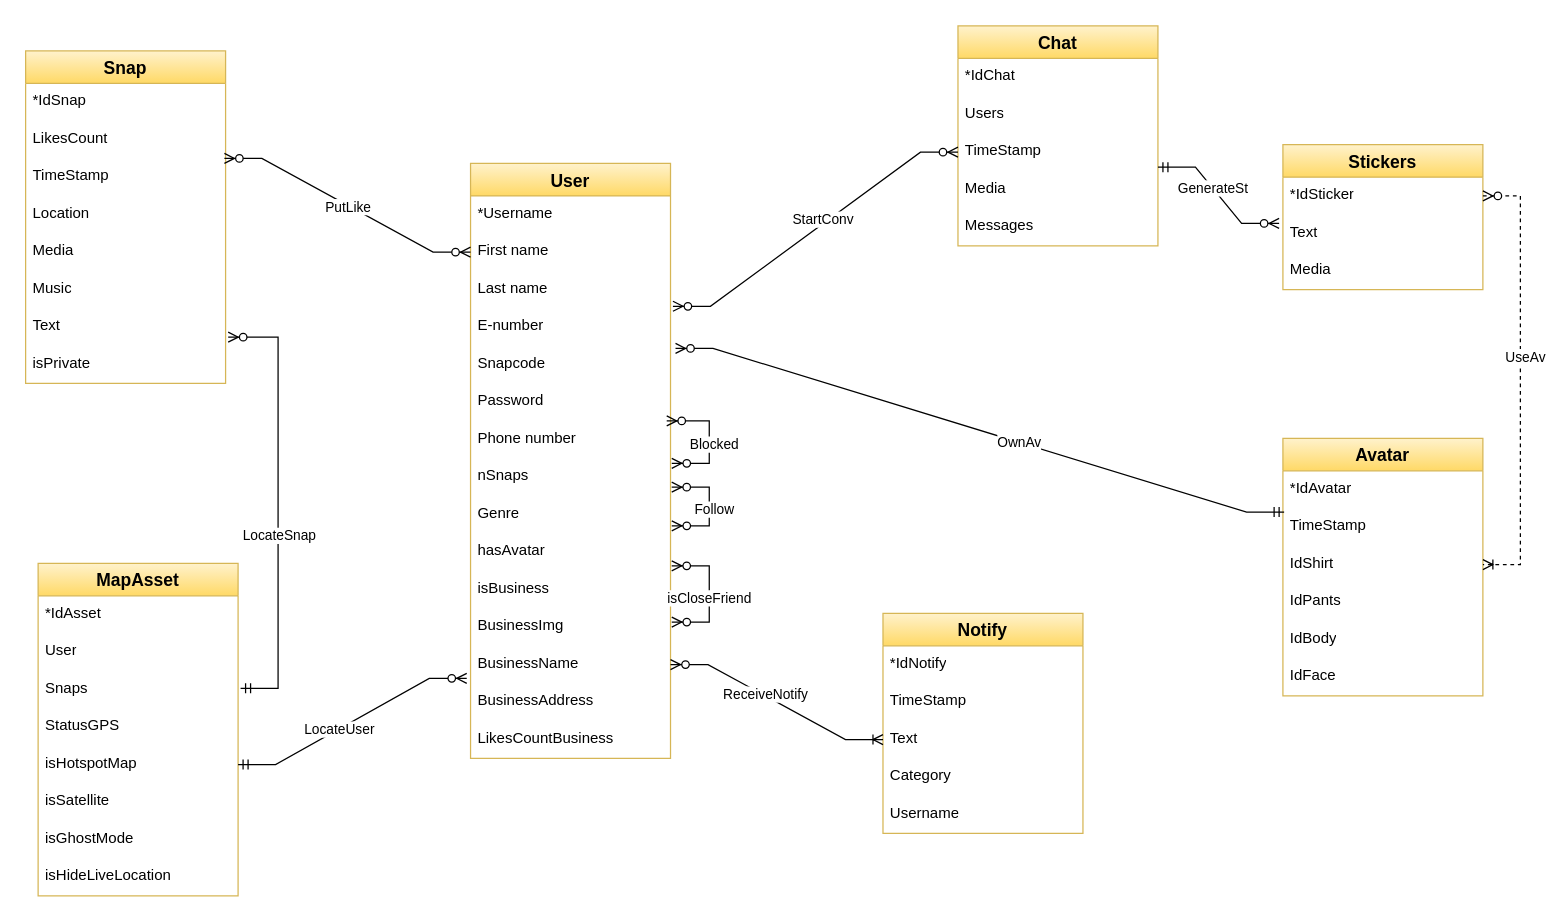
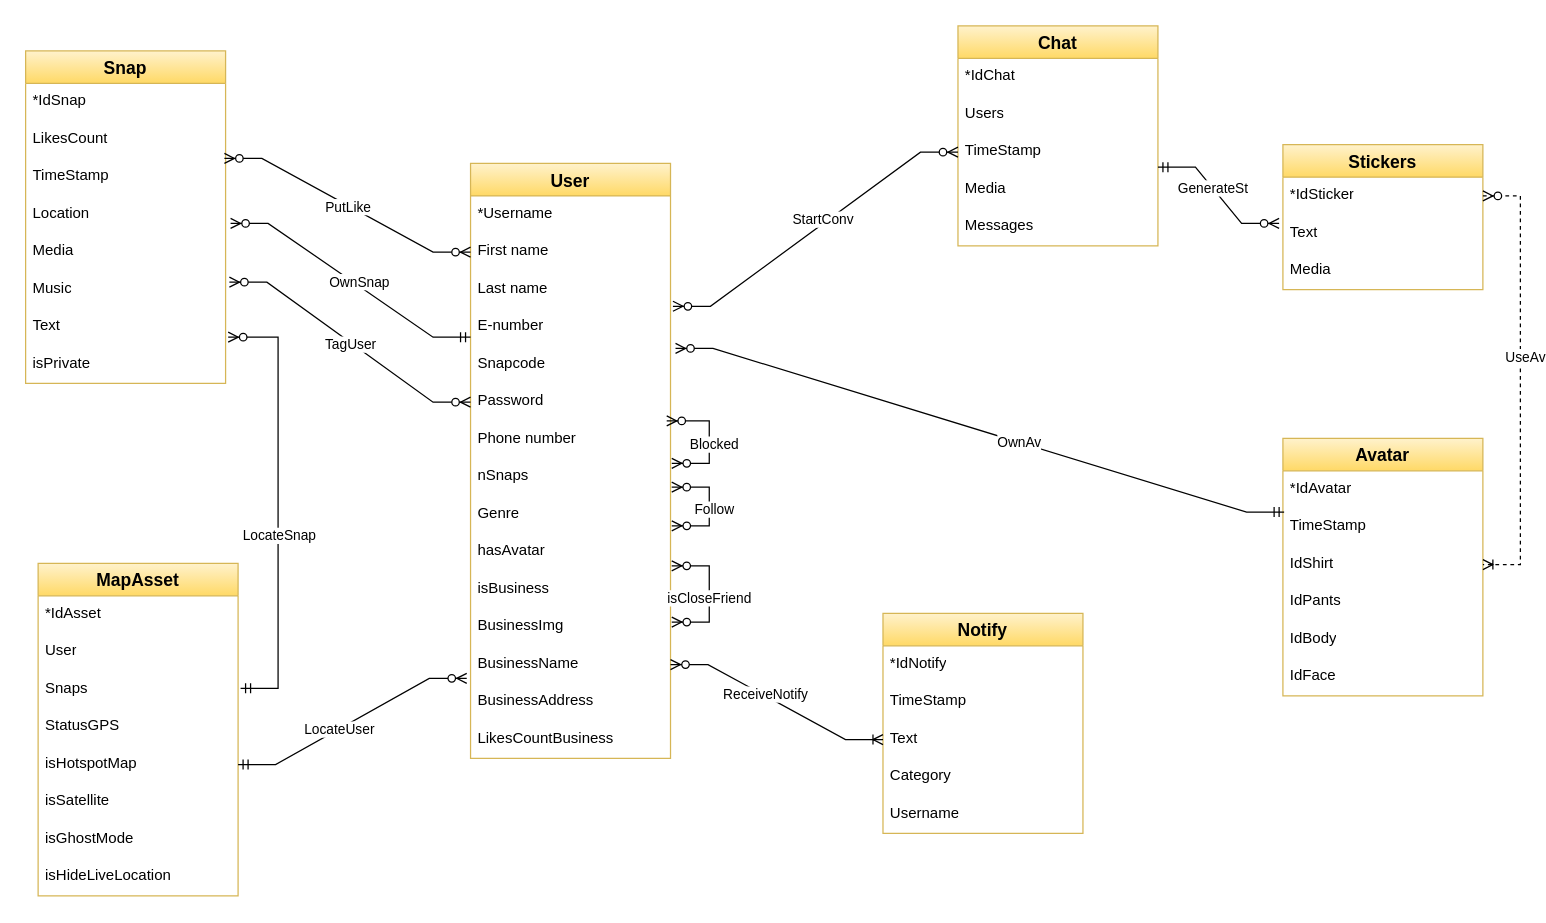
edge "Location" -- "E-number": added, label "OwnSnap"
edge "Music" -- "Password": added, label "TagUser"
